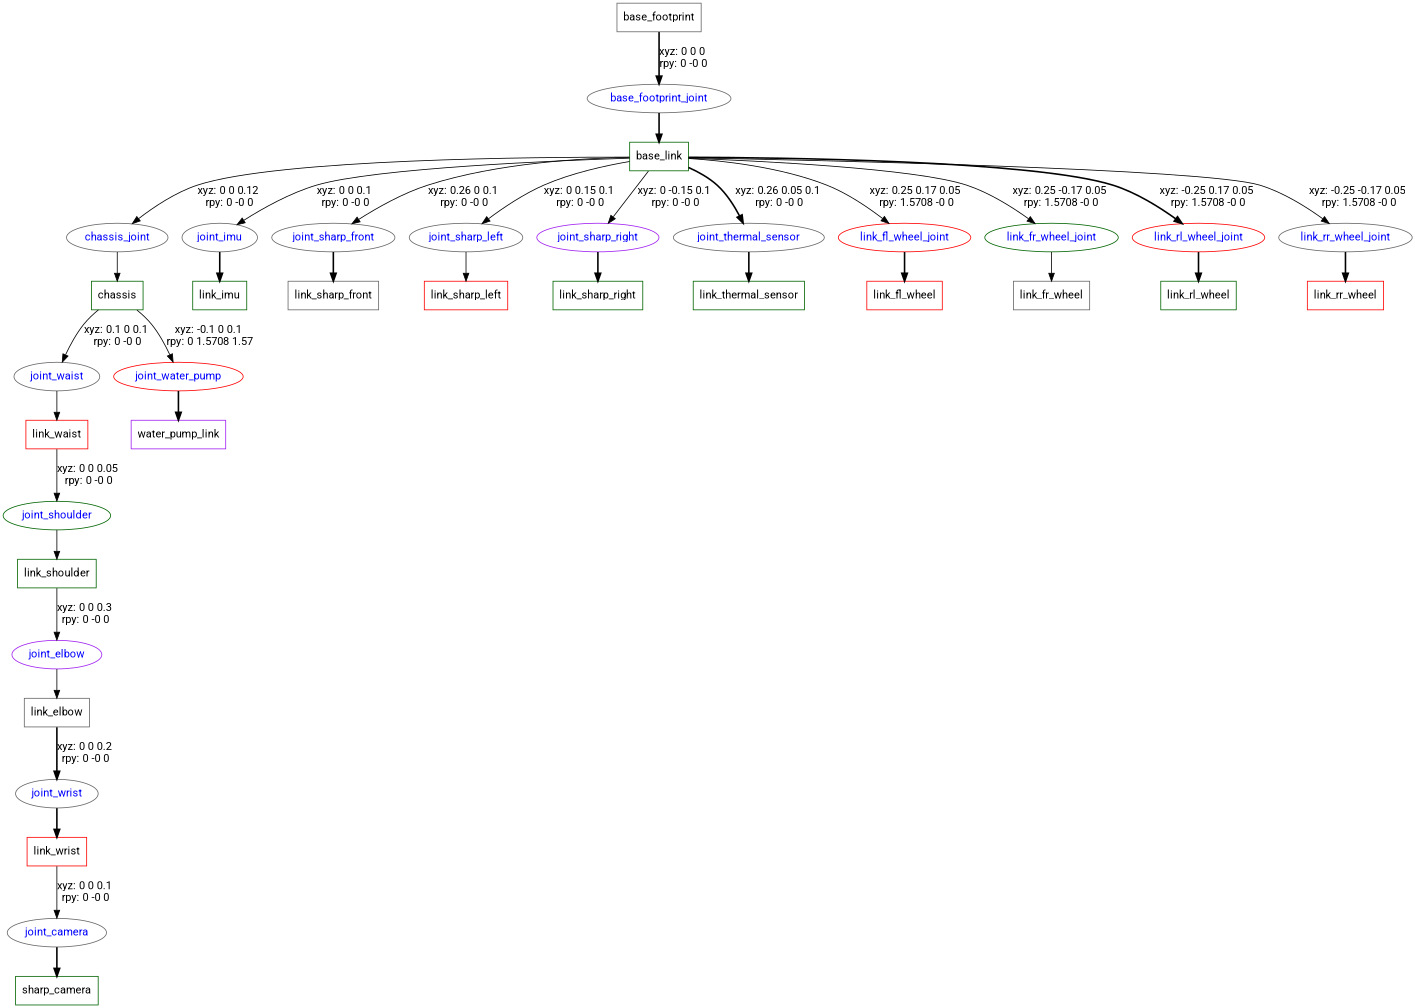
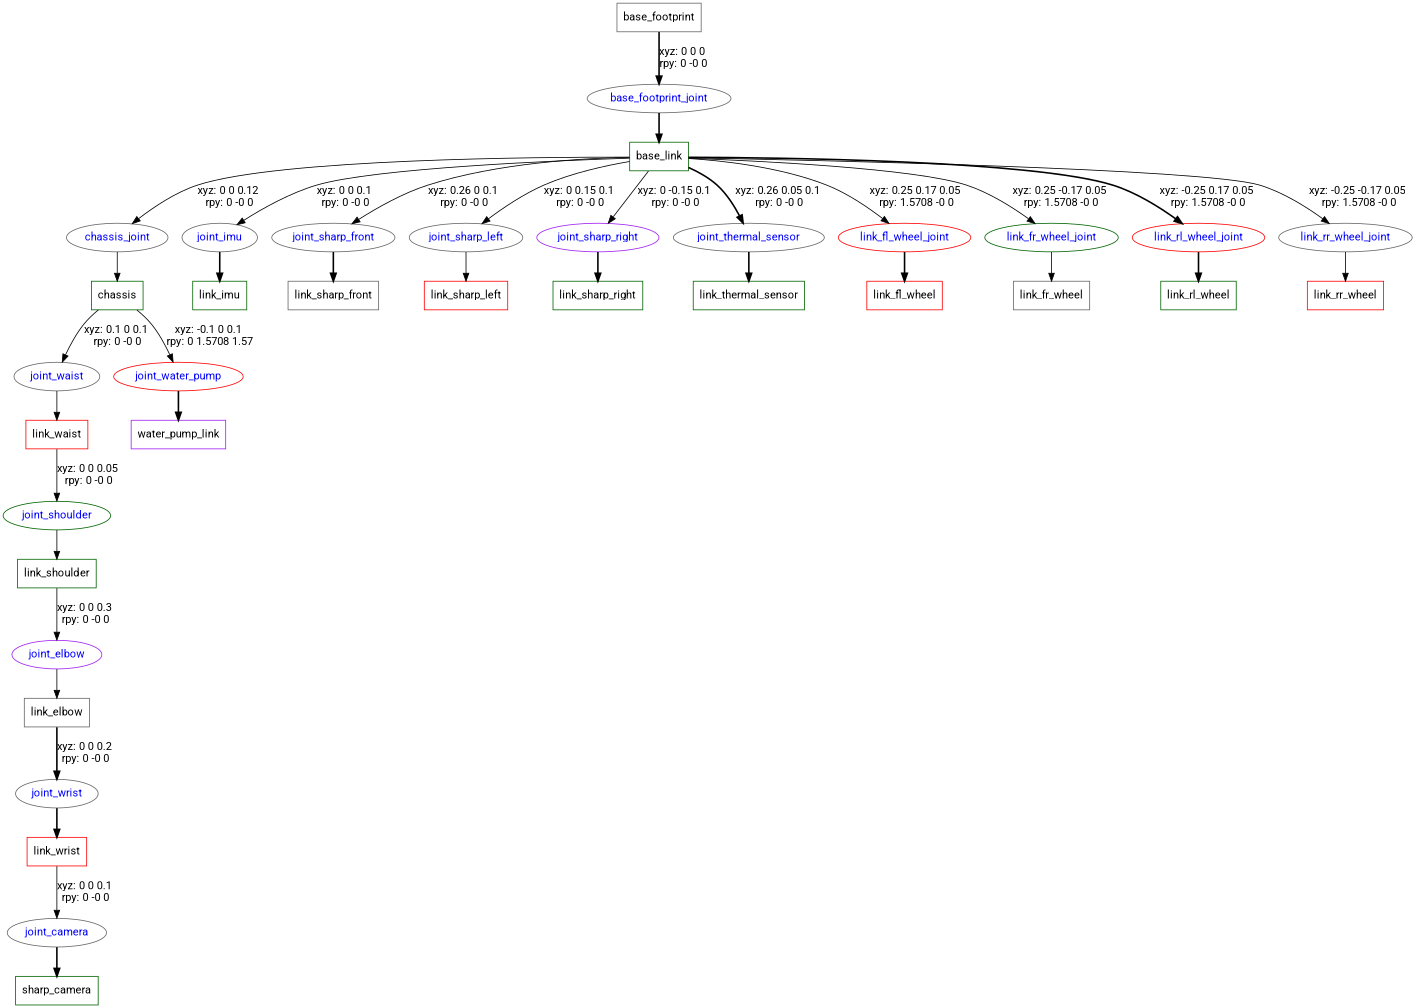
edge "link_rr_wheel_joint" -> "link_rr_wheel": style bold -> solid
